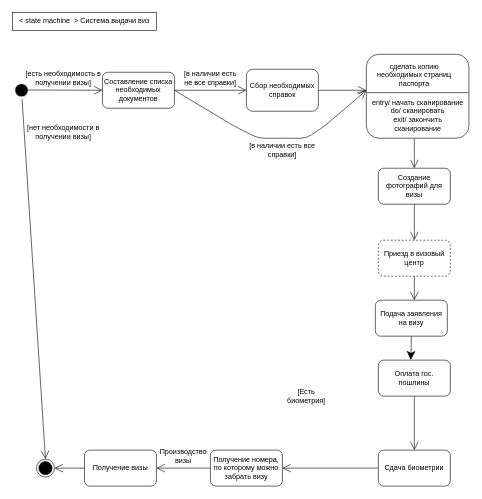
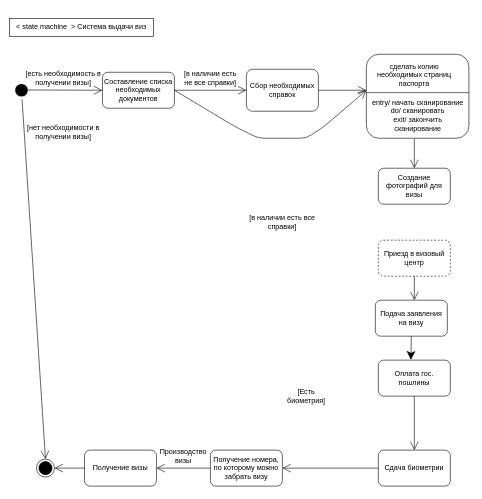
node "< state machine > Система выдачи виз": moved (84, 21) -> (81, 27)
node "[в наличии есть все справки]": moved (282, 150) -> (282, 222)
edge "Создание фотографий для визы" -> "Приезд в визовый центр": removed
